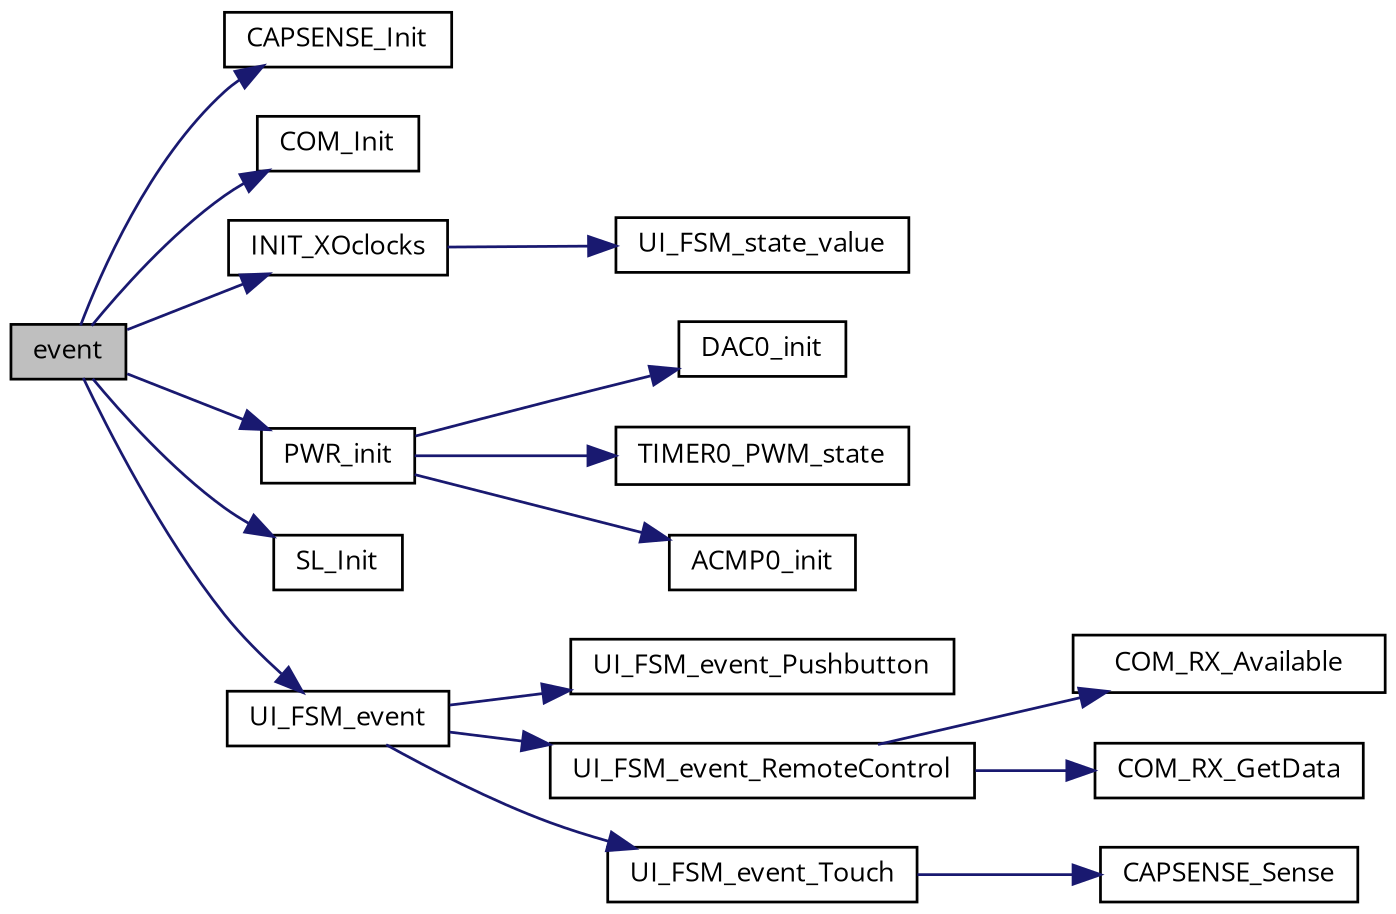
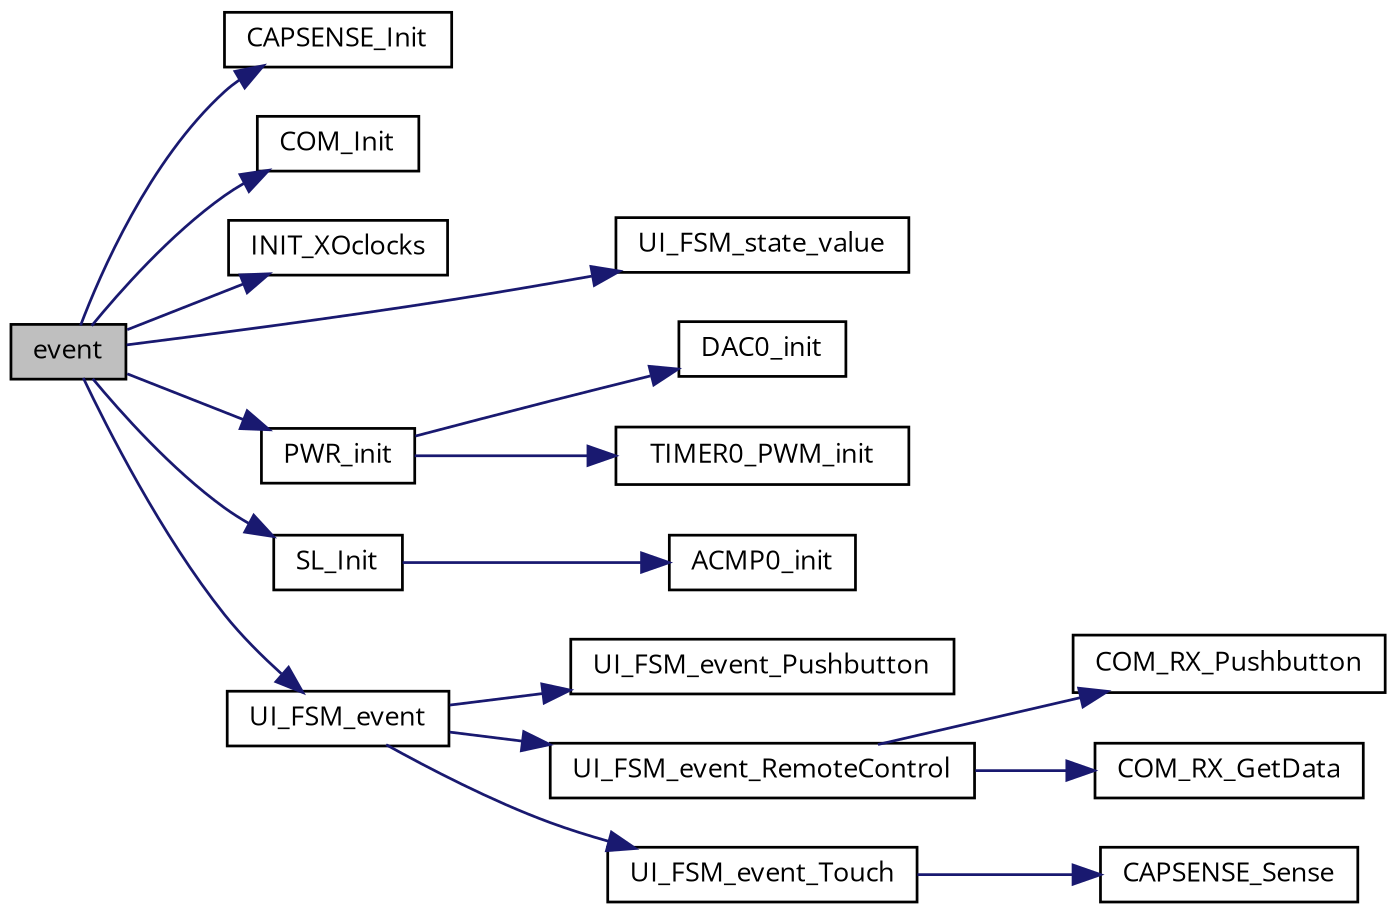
edge "INIT_XOclocks" -> "UI_FSM_state_value": now "event" -> "UI_FSM_state_value"
node "TIMER0_PWM_state": label "TIMER0_PWM_state" -> "TIMER0_PWM_init"
edge "PWR_init" -> "ACMP0_init": now "SL_Init" -> "ACMP0_init"
node "COM_RX_Available": label "COM_RX_Available" -> "COM_RX_Pushbutton"
